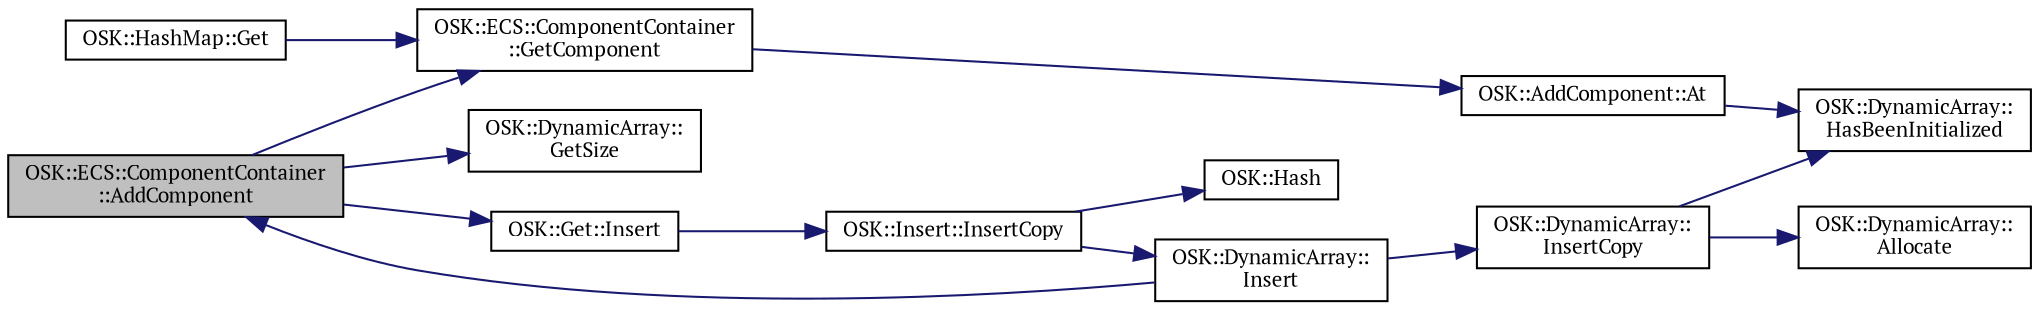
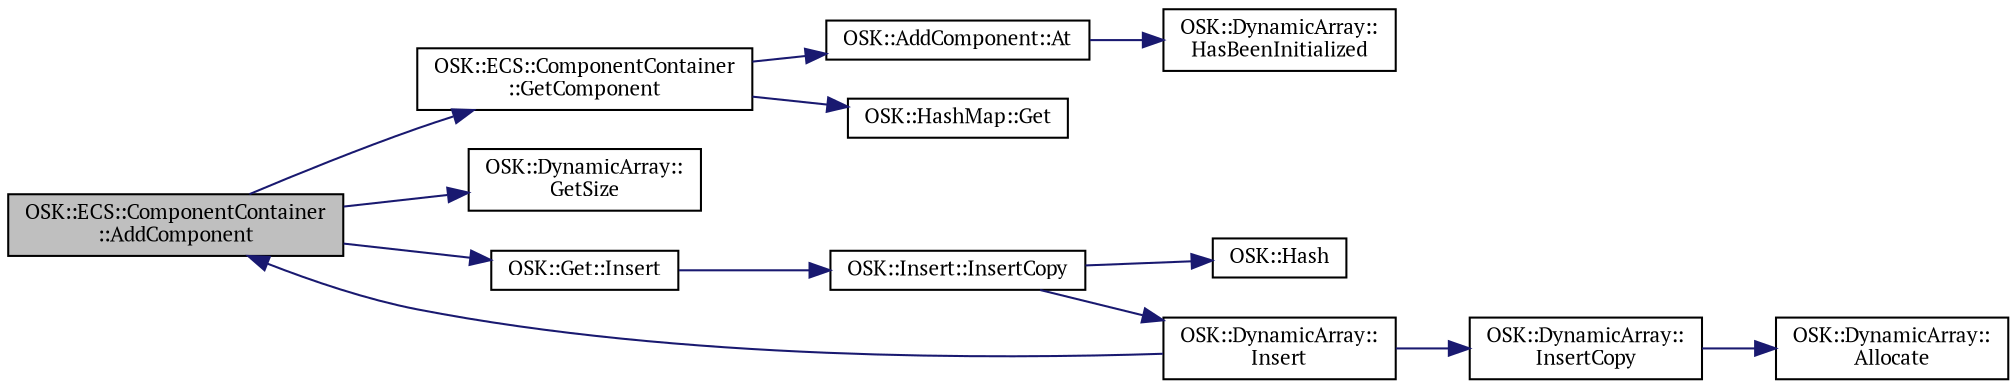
edge "OSK::HashMap::Get" -> "OSK::ECS::ComponentContainer ::GetComponent": reversed
edge "OSK::DynamicArray:: InsertCopy" -> "OSK::DynamicArray:: HasBeenInitialized": removed
